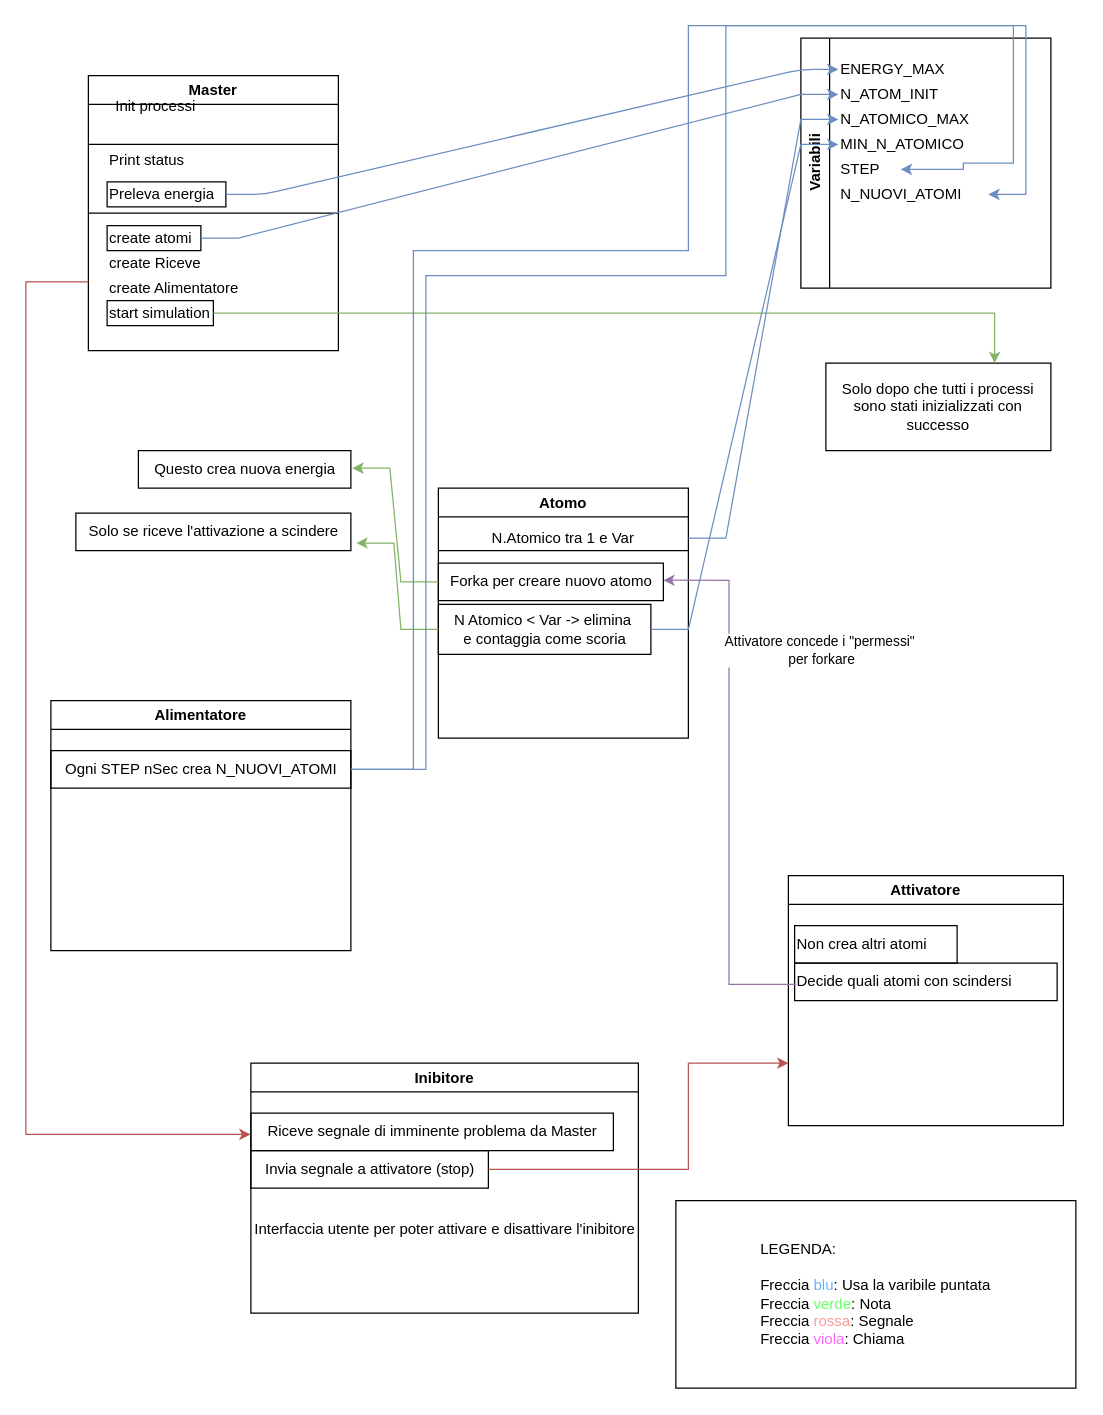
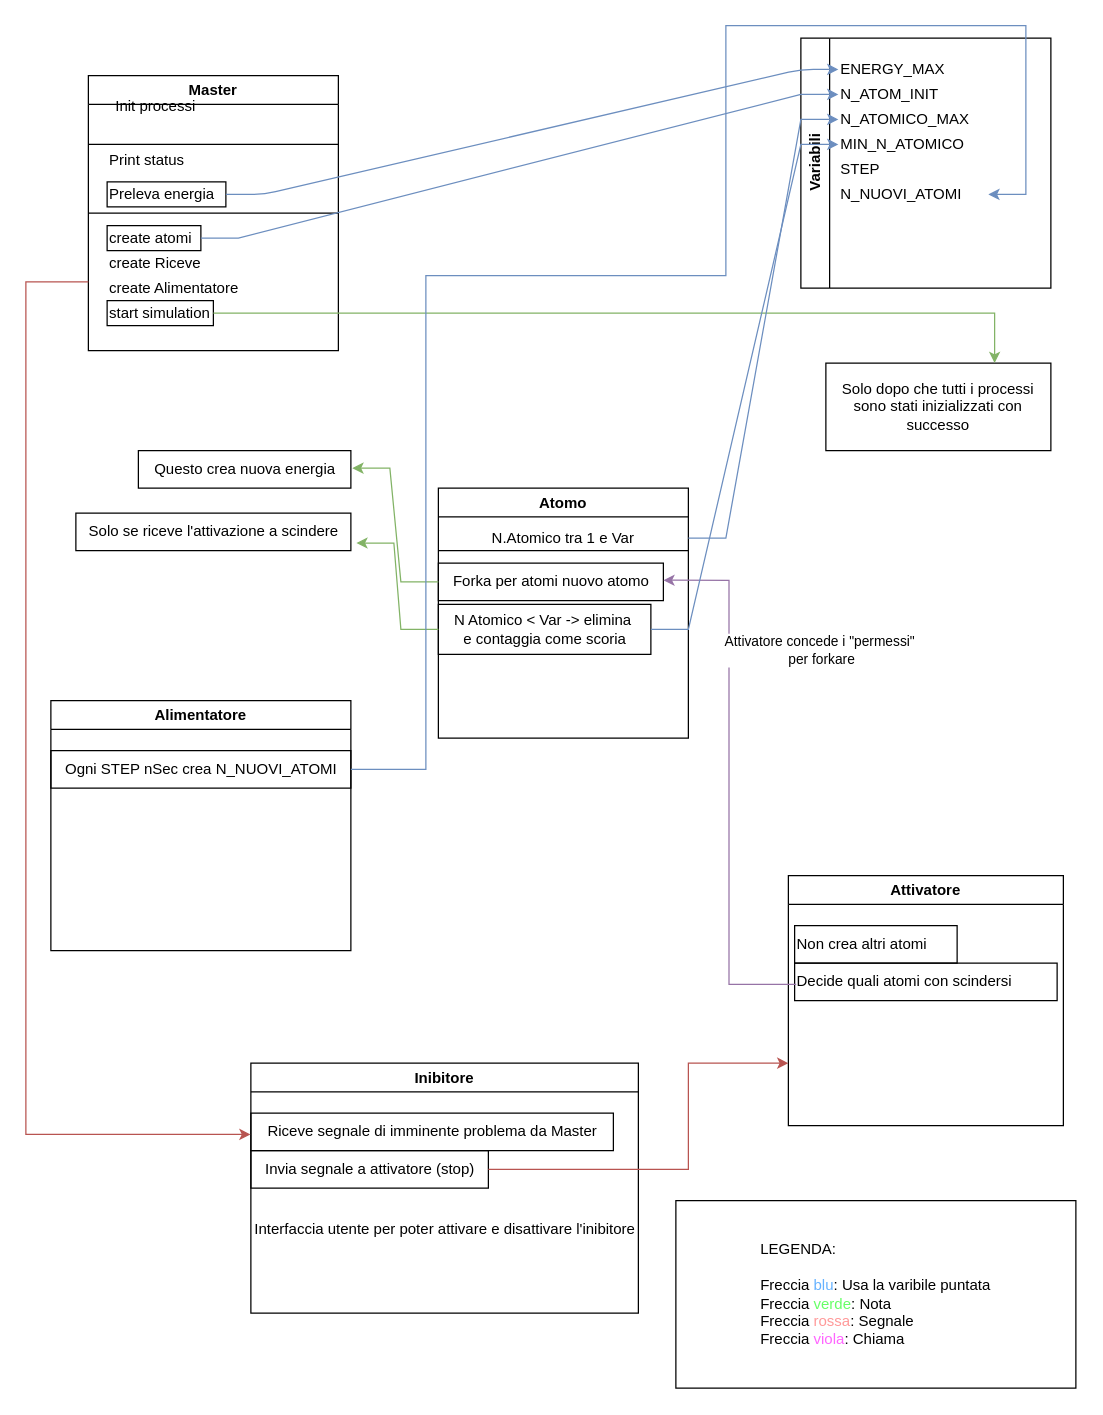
edge "Ogni STEP nSec crea N_NUOVI_ATOMI" -> "STEP": removed
node "Forka per creare nuovo atomo": label "Forka per creare nuovo atomo" -> "Forka per atomi nuovo atomo"
